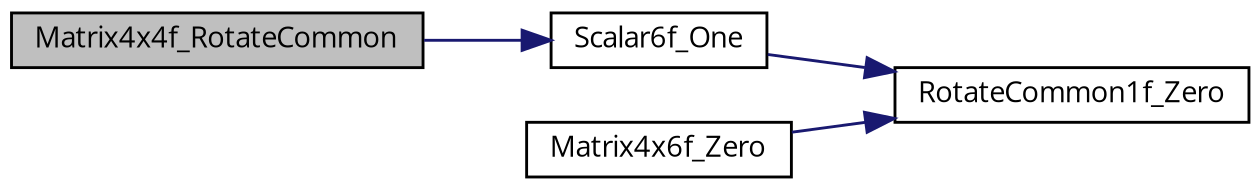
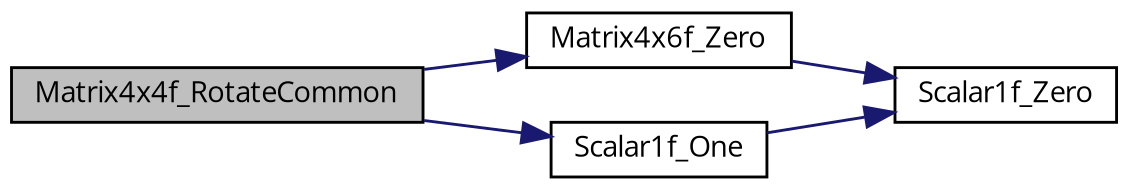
node "Scalar6f_One": label "Scalar6f_One" -> "Scalar1f_One"
edge "Matrix4x4f_RotateCommon" -> "Matrix4x6f_Zero": added
node "RotateCommon1f_Zero": label "RotateCommon1f_Zero" -> "Scalar1f_Zero"
